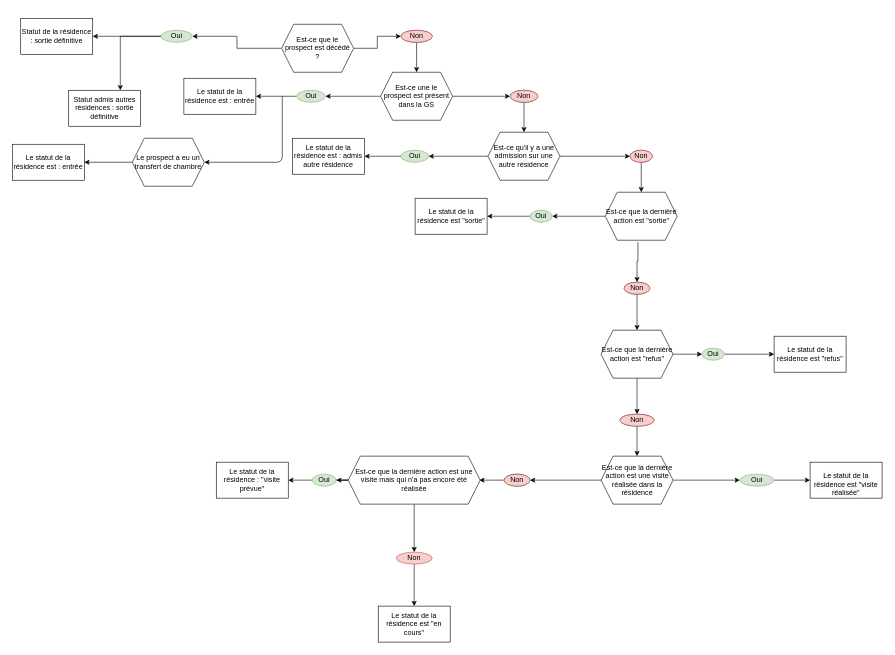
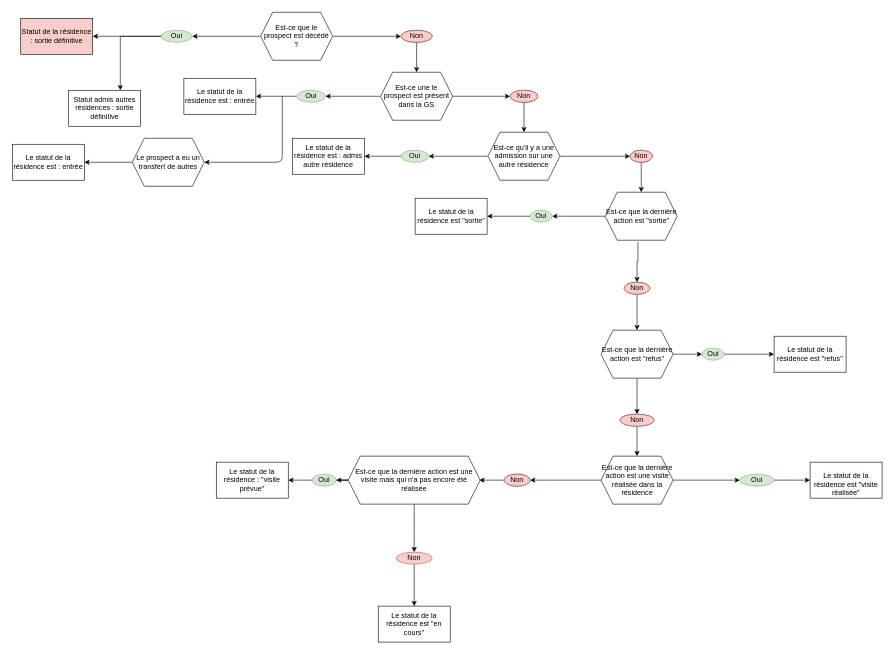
node "Statut de la résidence : sortie définitive": fillcolor #ffffff -> #f8cecc
node "Est-ce que le prospect est décédé ?": moved (318, 48) -> (297, 36)
node "Le prospect a eu un transfert de chambre": label "Le prospect a eu un transfert de chambre" -> "Le prospect a eu un transfert de autres"
